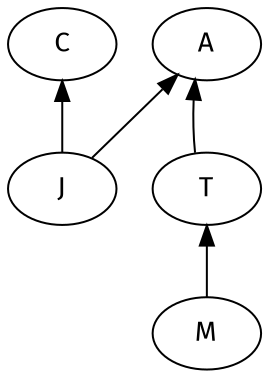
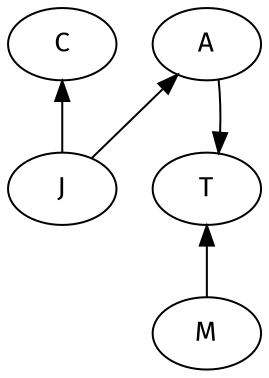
edge "T" -> "A": reversed
